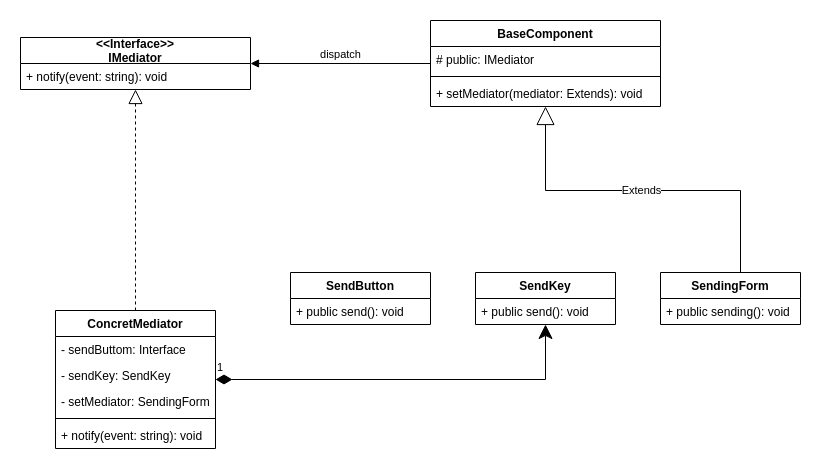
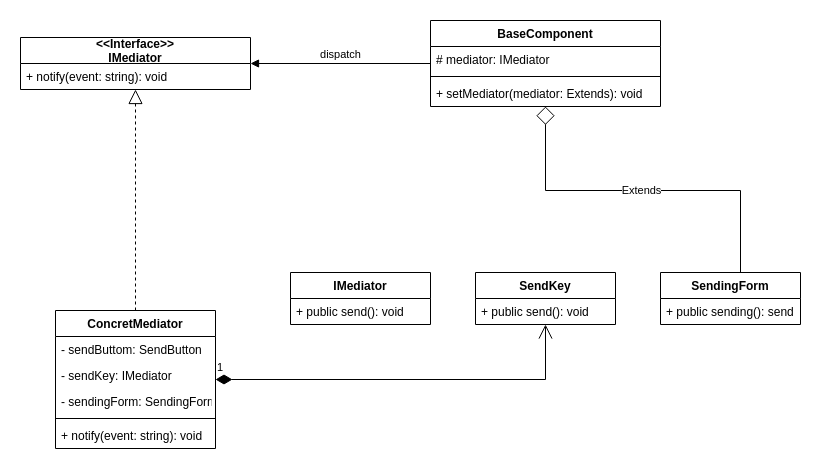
node "# public: IMediator": label "# public: IMediator" -> "# mediator: IMediator"
edge "SendingForm" -> "BaseComponent": arrowhead block -> diamond
node "SendButton": label "SendButton" -> "IMediator"
node "+ public sending(): void": label "+ public sending(): void" -> "+ public sending(): send"
edge "SendKey" -- "ConcretMediator": arrowhead classic -> open
node "- sendButtom: Interface": label "- sendButtom: Interface" -> "- sendButtom: SendButton"
node "- sendKey: SendKey": label "- sendKey: SendKey" -> "- sendKey: IMediator"
node "- setMediator: SendingForm": label "- setMediator: SendingForm" -> "- sendingForm: SendingForm"
